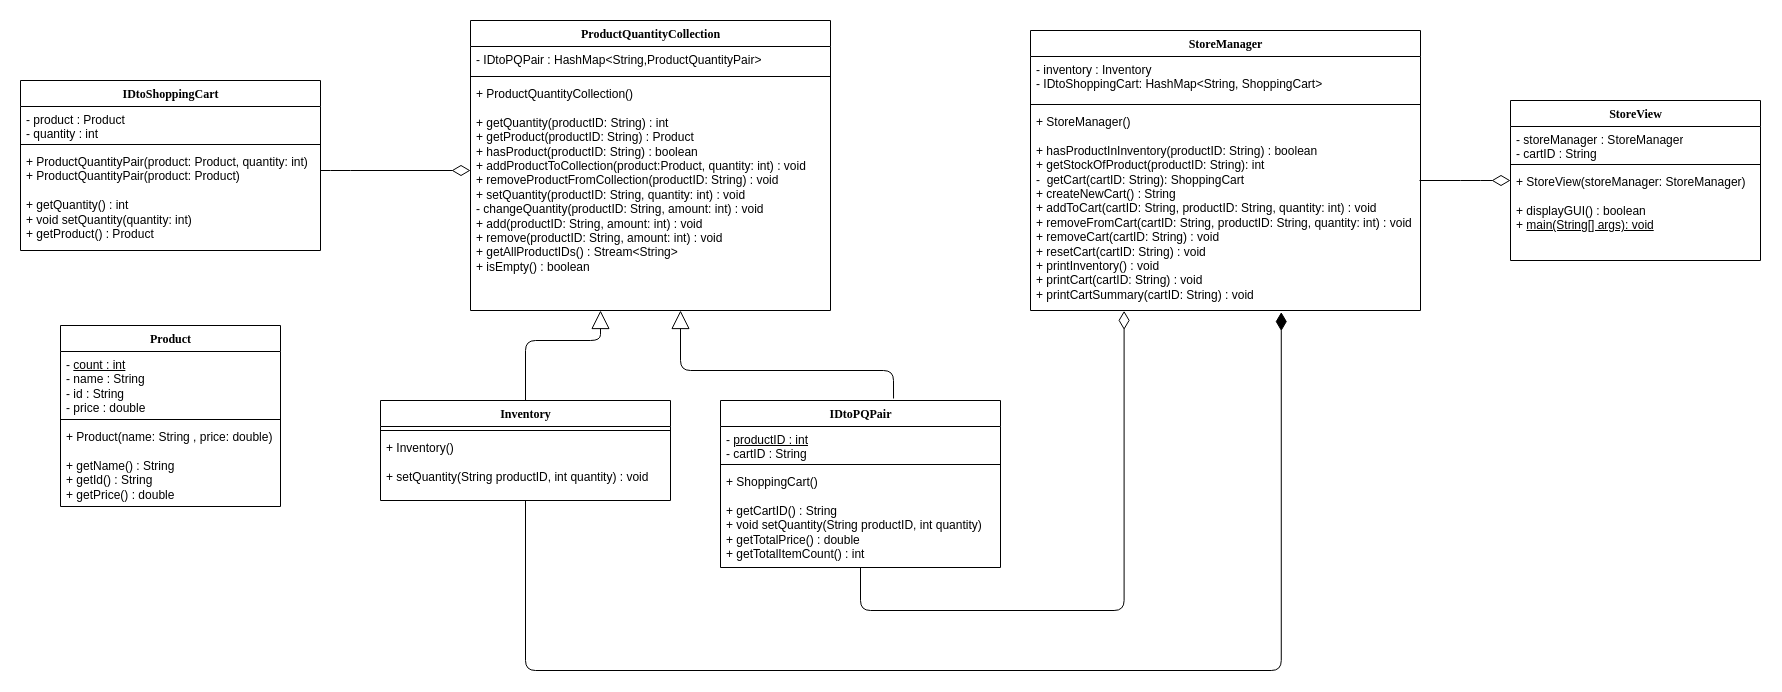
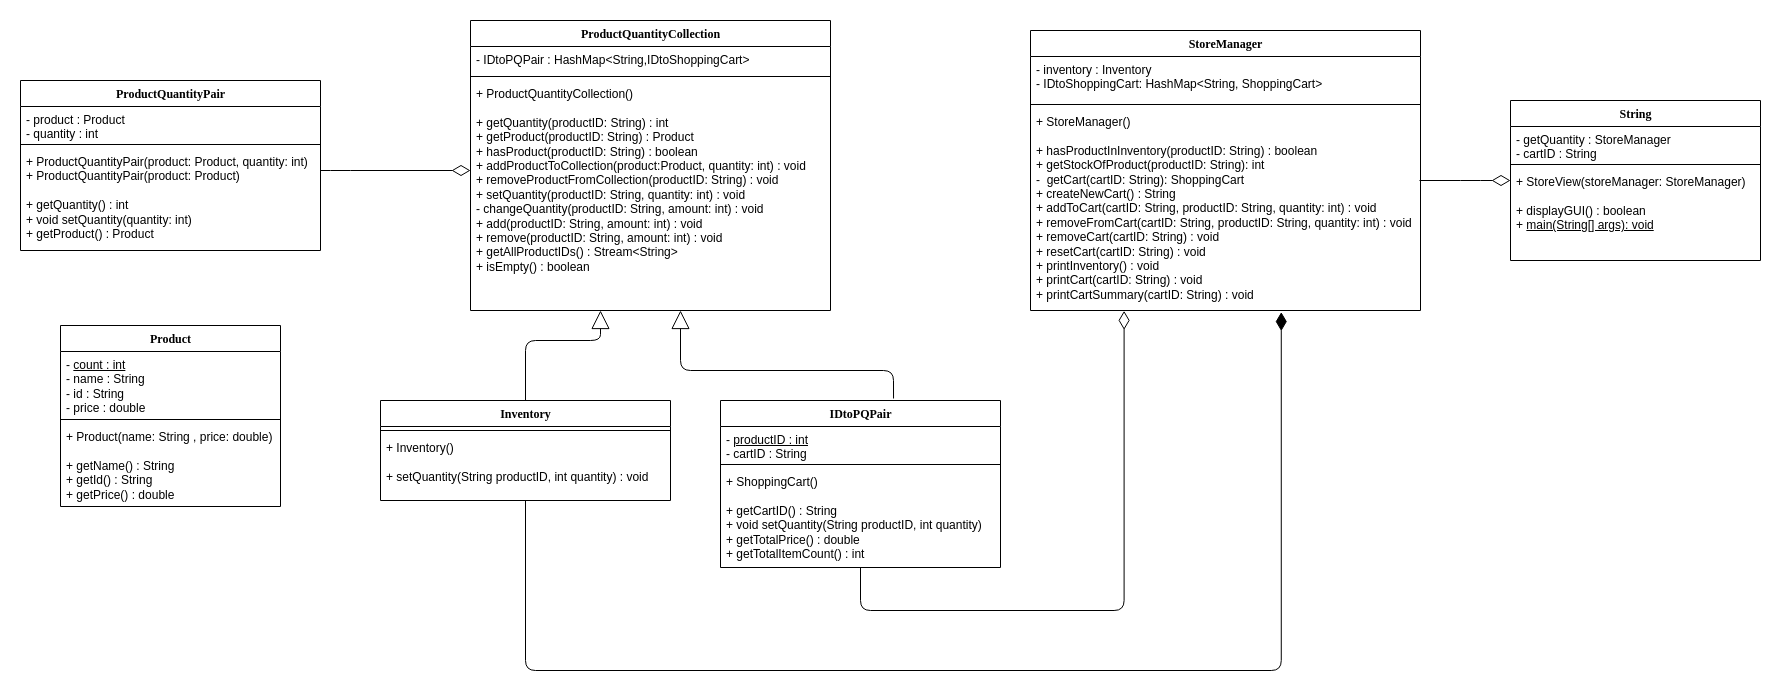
node "- IDtoPQPair : HashMap<String,ProductQuantityPair>": label "- IDtoPQPair : HashMap<String,ProductQuantityPair>" -> "- IDtoPQPair : HashMap<String,IDtoShoppingCart>"
node "IDtoShoppingCart": label "IDtoShoppingCart" -> "ProductQuantityPair"
node "StoreView": label "StoreView" -> "String"
node "- storeManager : StoreManager - cartID : String": label "- storeManager : StoreManager - cartID : String" -> "- getQuantity : StoreManager - cartID : String"
